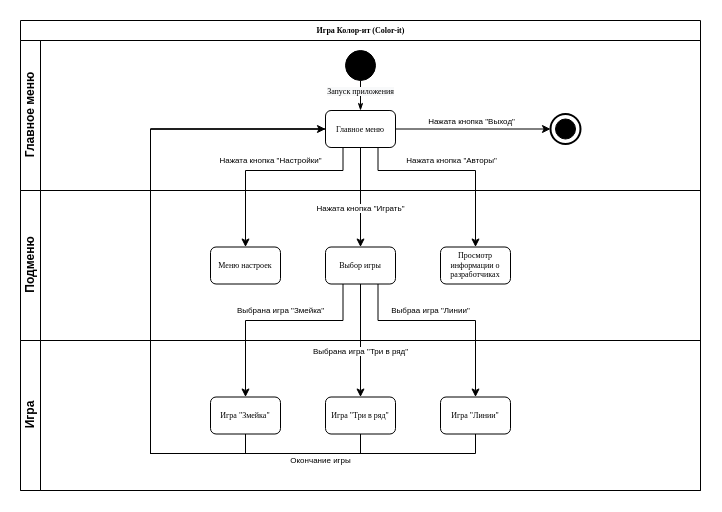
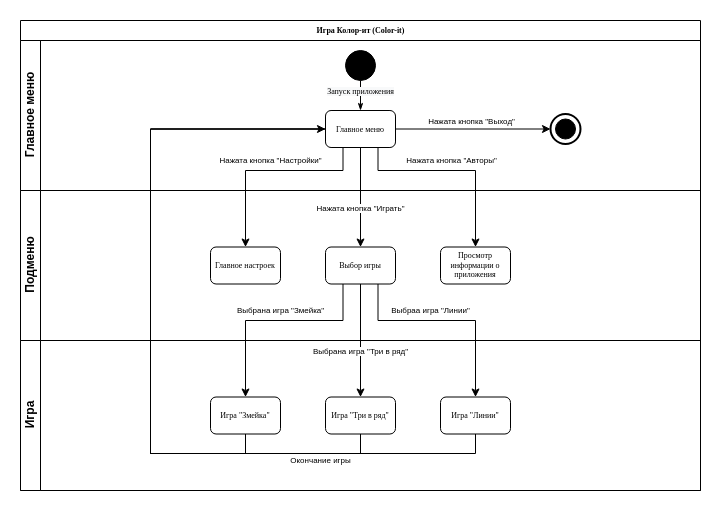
node "Меню настроек": label "Меню настроек" -> "Главное настроек"
node "Просмотр информации о разработчиках": label "Просмотр информации о разработчиках" -> "Просмотр информации о приложения"
